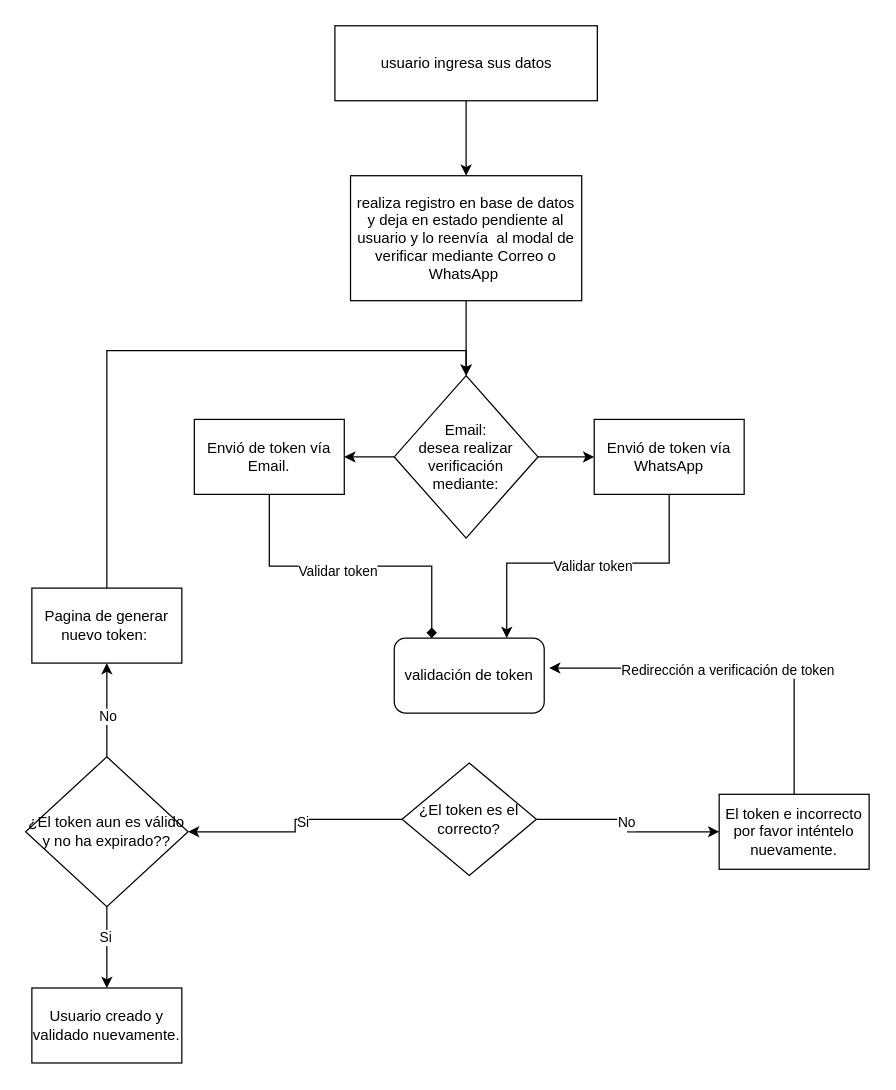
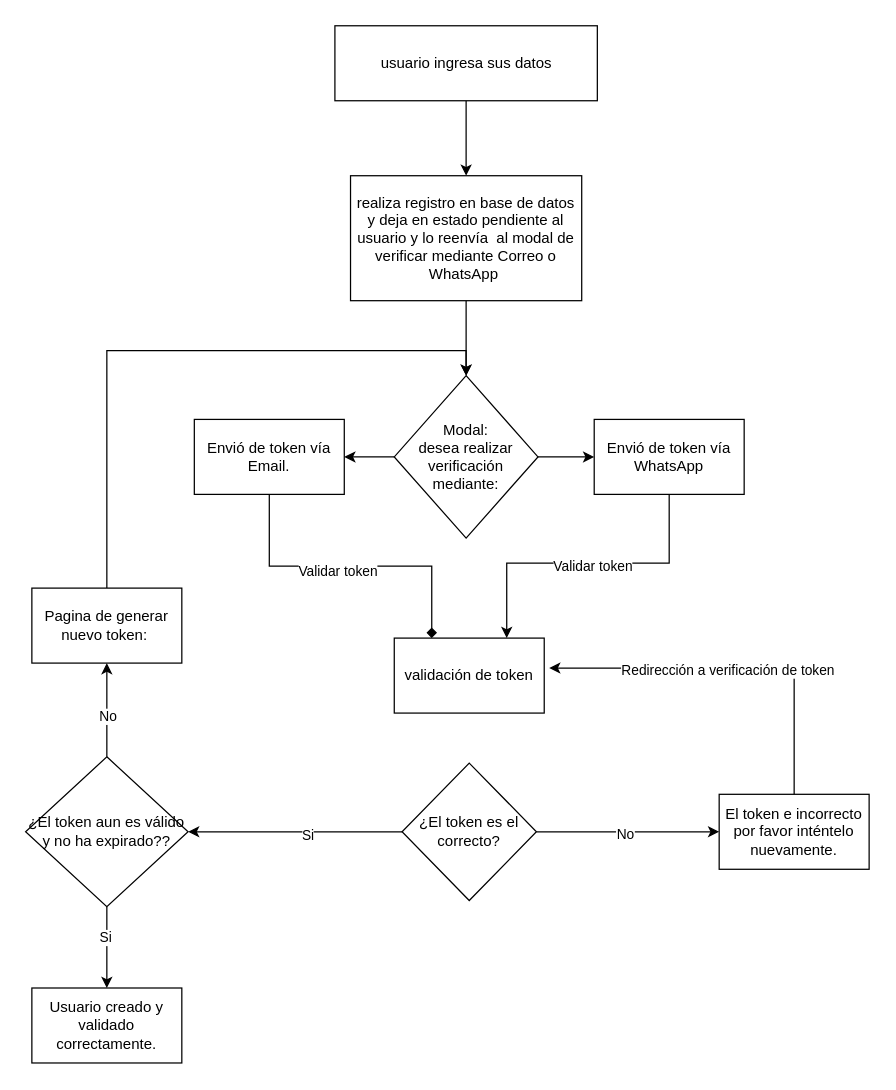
node "Email: desea realizar verificación mediante:": label "Email: desea realizar verificación mediante:" -> "Modal: desea realizar verificación mediante:"
node "validación de token": shape rounded rectangle -> rectangle
node "¿El token es el correcto?": size 134x113 -> 134x138
node "Usuario creado y validado nuevamente.": label "Usuario creado y validado nuevamente." -> "Usuario creado y validado correctamente."
